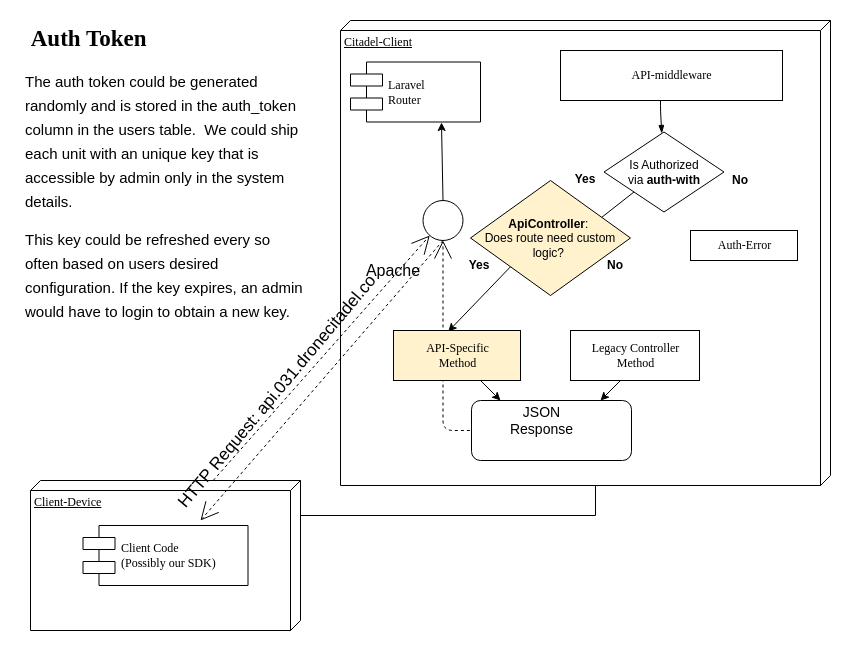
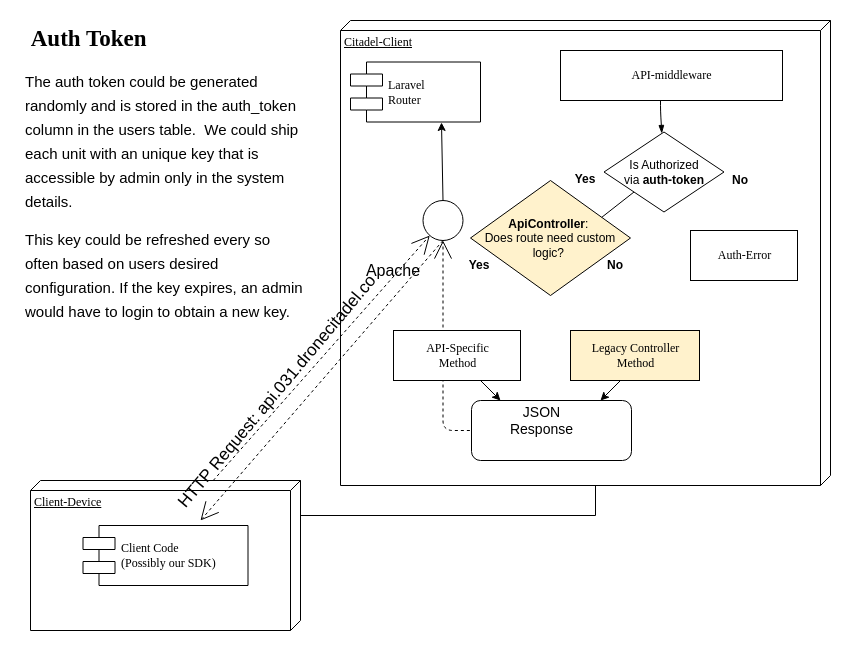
node "Is Authorized via auth-with": label "Is Authorized via auth-with" -> "Is Authorized via auth-token"
node "Auth-Error": size 107x30 -> 107x50
edge "ApiController: Does route need custom logic?" -> "API-Specific Method": removed
node "API-Specific Method": fillcolor #fff2cc -> #ffffff
node "Legacy Controller Method": fillcolor #ffffff -> #fff2cc
